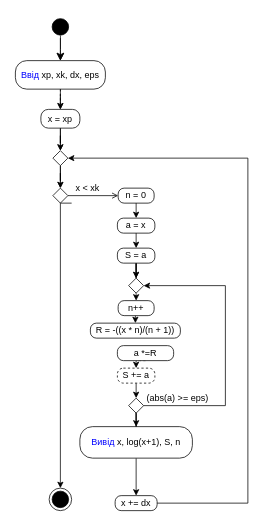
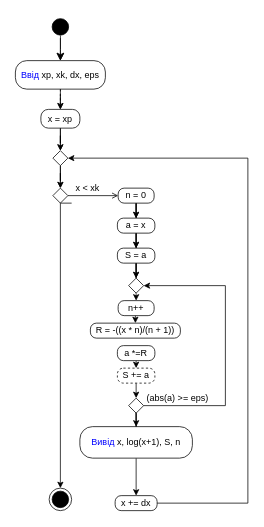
edge "n = 0" -> "a = x": added
edge "a = x" -> "S = a": added
node "a *=R": size 56x15 -> 38x15
